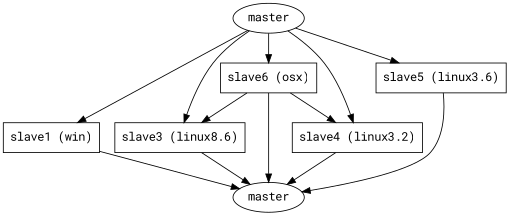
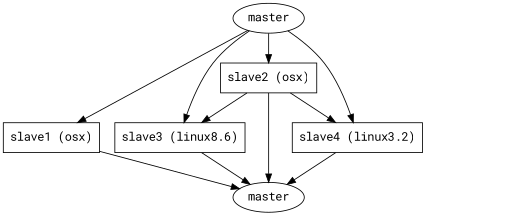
node "slave6 (osx)": label "slave6 (osx)" -> "slave2 (osx)"
node "slave5 (linux3.6)": removed
node "slave1 (win)": label "slave1 (win)" -> "slave1 (osx)"
